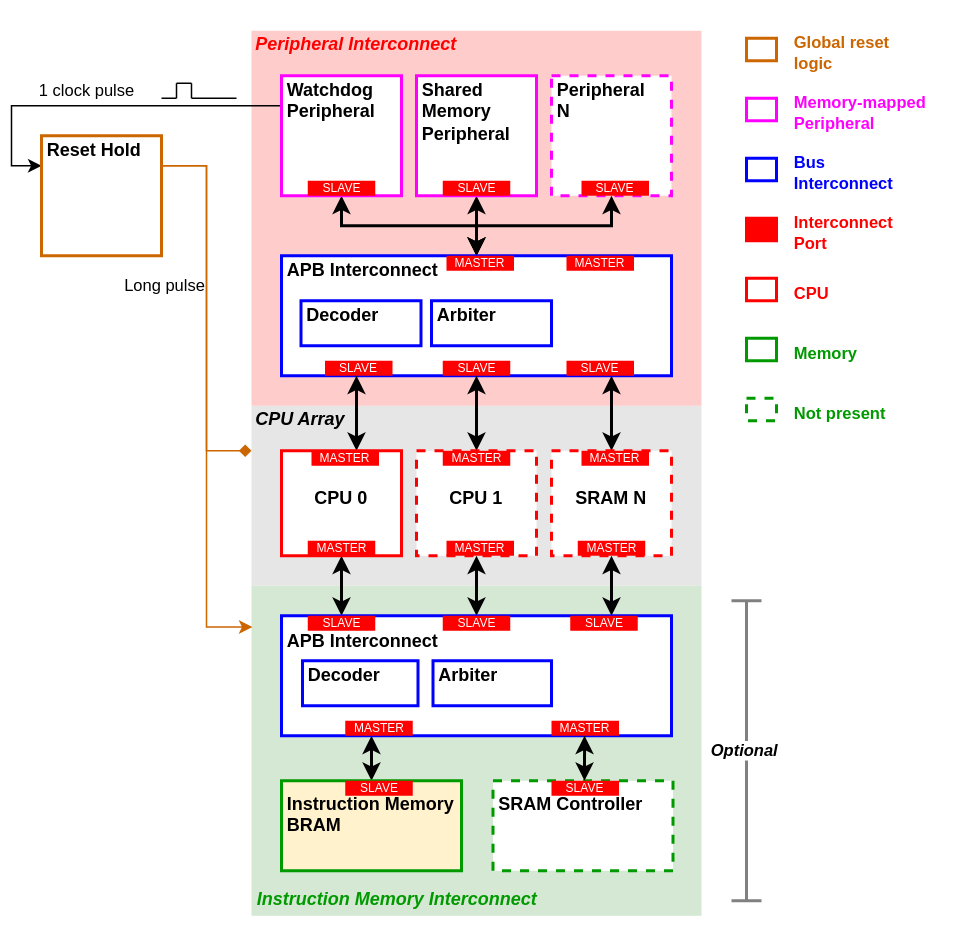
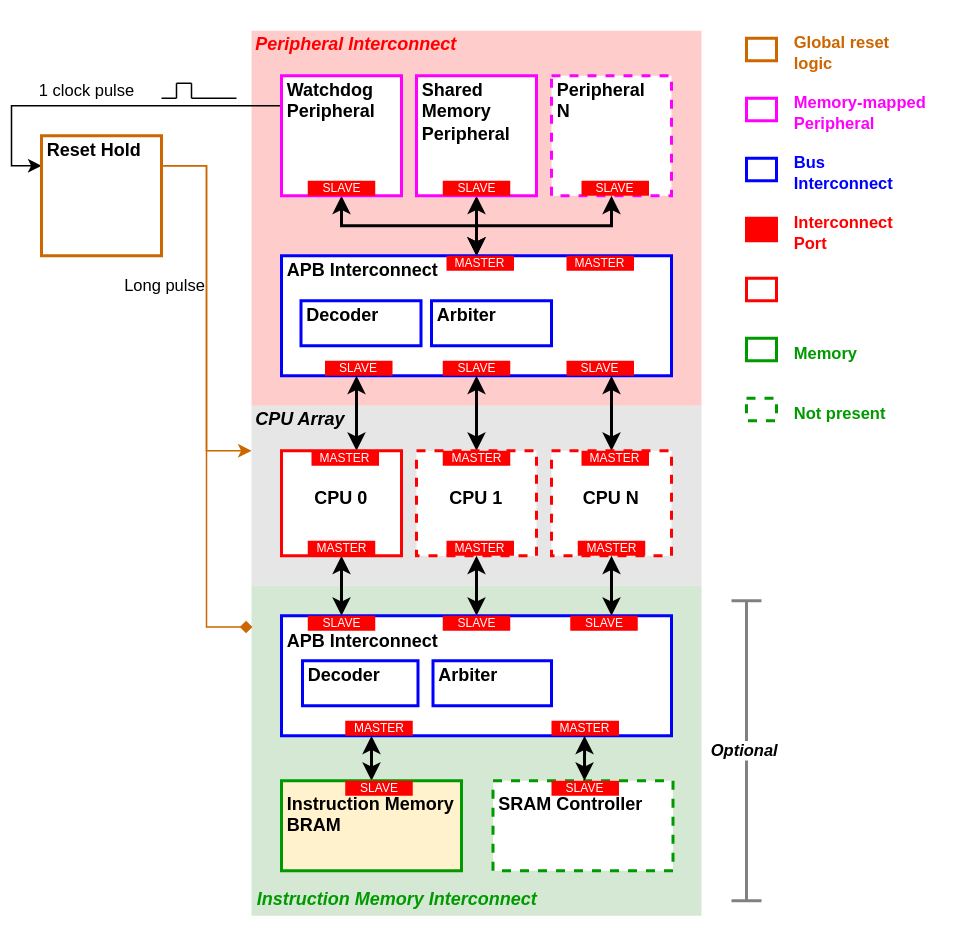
node "CPU": removed
edge "Reset Hold" -> "CPU Array": arrowhead diamond -> classic
node "SRAM N": label "SRAM N" -> "CPU N"
edge "Reset Hold" -> "Instruction Memory Interconnect": arrowhead classic -> diamond
